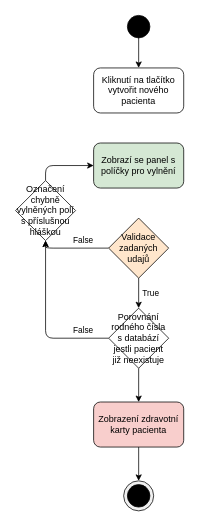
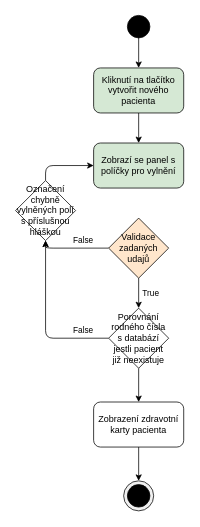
node "Kliknutí na tlačítko vytvořit nového pacienta": fillcolor #ffffff -> #d5e8d4
edge "Kliknutí na tlačítko vytvořit nového pacienta" -> "Zobrazí se panel s políčky pro vylnění": added
node "Zobrazení zdravotní karty pacienta": fillcolor #f8cecc -> #ffffff
